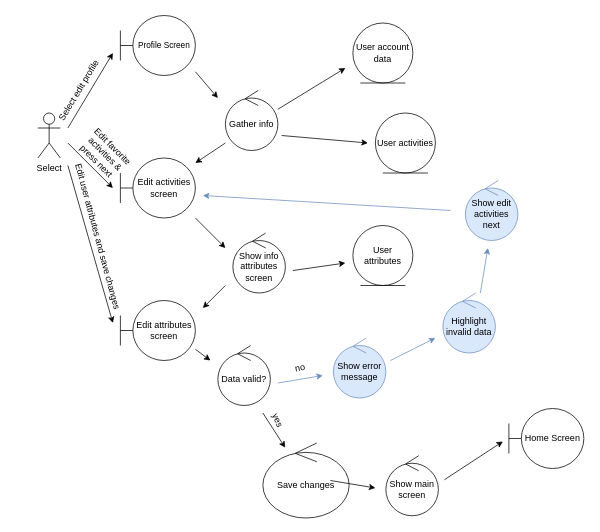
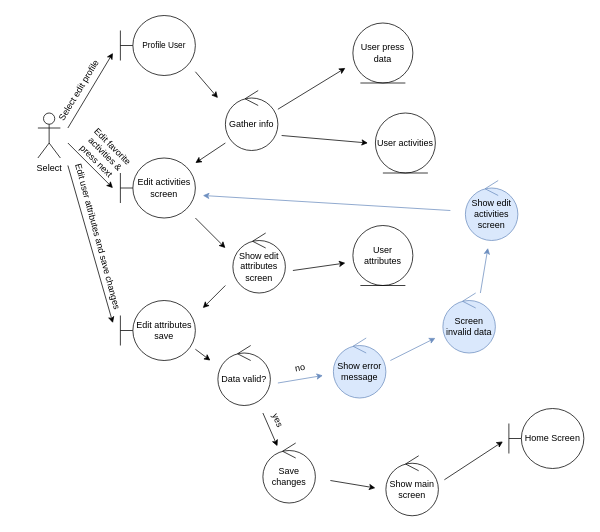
node "Profile Screen": label "Profile Screen" -> "Profile User"
node "User account data": label "User account data" -> "User press data"
node "Show edit activities next": label "Show edit activities next" -> "Show edit activities screen"
node "Show info attributes screen": label "Show info attributes screen" -> "Show edit attributes screen"
node "Highlight invalid data": label "Highlight invalid data" -> "Screen invalid data"
node "Edit attributes screen": label "Edit attributes screen" -> "Edit attributes save"
node "Save changes": size 86x75 -> 53x60
